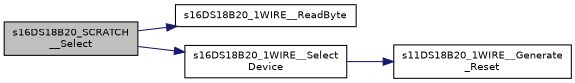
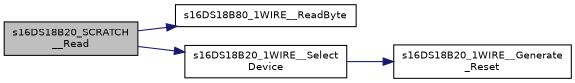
node "s16DS18B20_1WIRE__ReadByte": label "s16DS18B20_1WIRE__ReadByte" -> "s16DS18B80_1WIRE__ReadByte"
node "s16DS18B20_SCRATCH __Select": label "s16DS18B20_SCRATCH __Select" -> "s16DS18B20_SCRATCH __Read"
node "s11DS18B20_1WIRE__Generate _Reset": label "s11DS18B20_1WIRE__Generate _Reset" -> "s16DS18B20_1WIRE__Generate _Reset"
